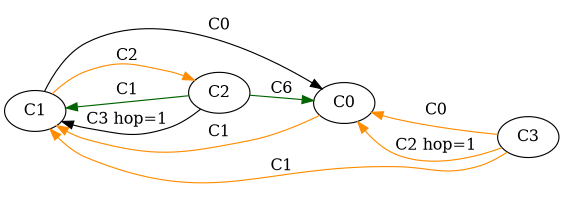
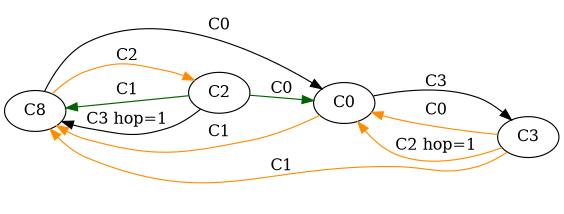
edge "C2" -> "C0": label "C6" -> "C0"
edge "C0" -> "C3": added, label "C3"
node "C1": label "C1" -> "C8"
